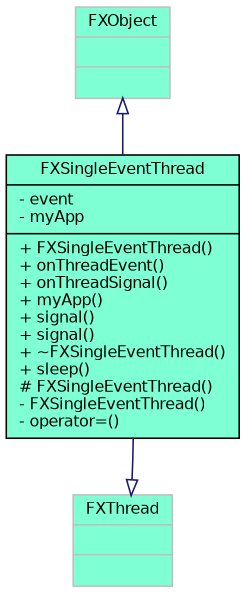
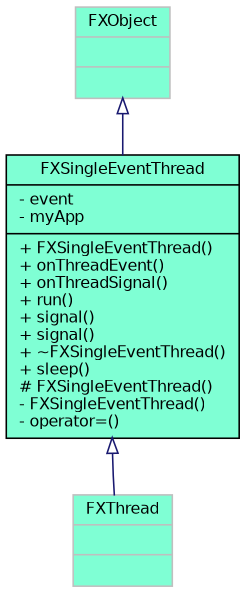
node "FXSingleEventThread": text "+ myApp()" -> "+ run()"
edge "FXSingleEventThread" -> "FXThread": reversed
